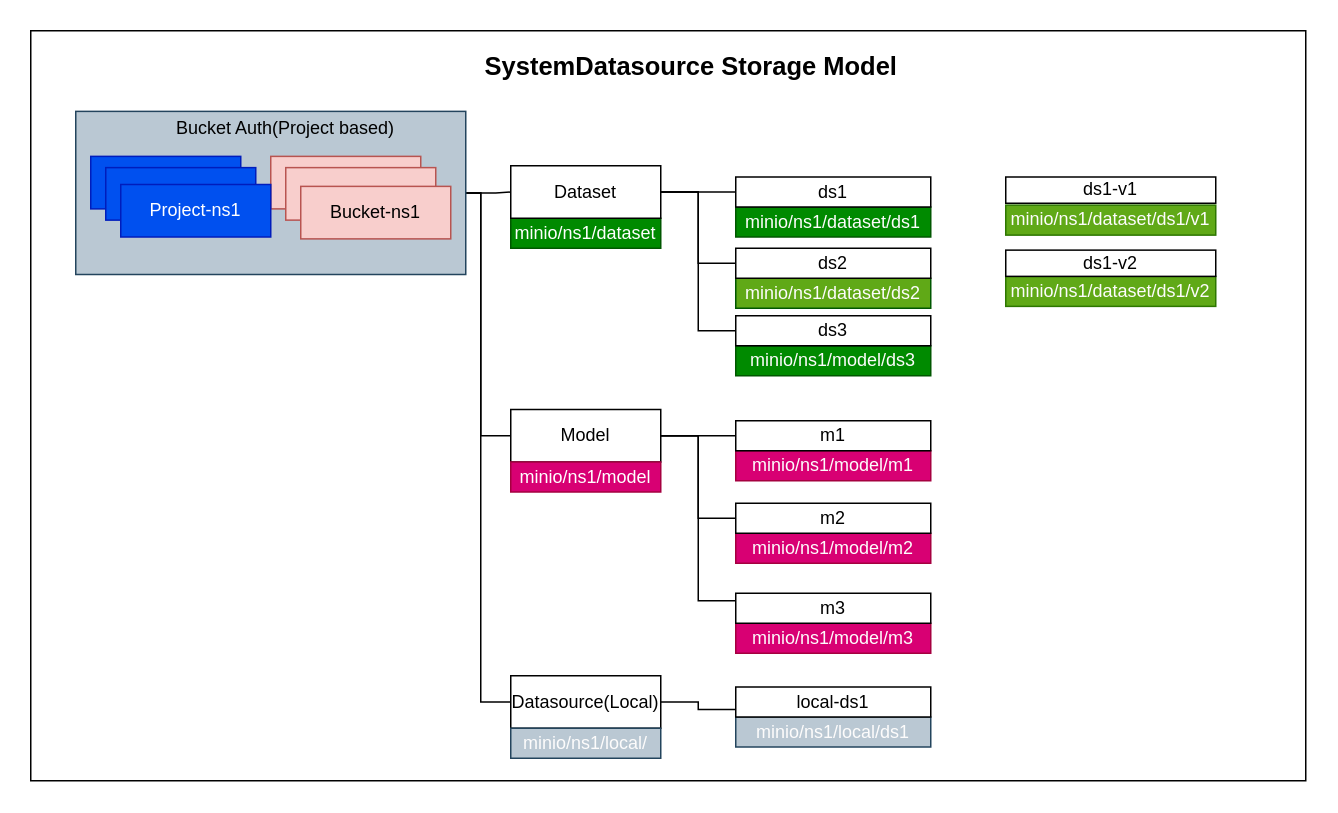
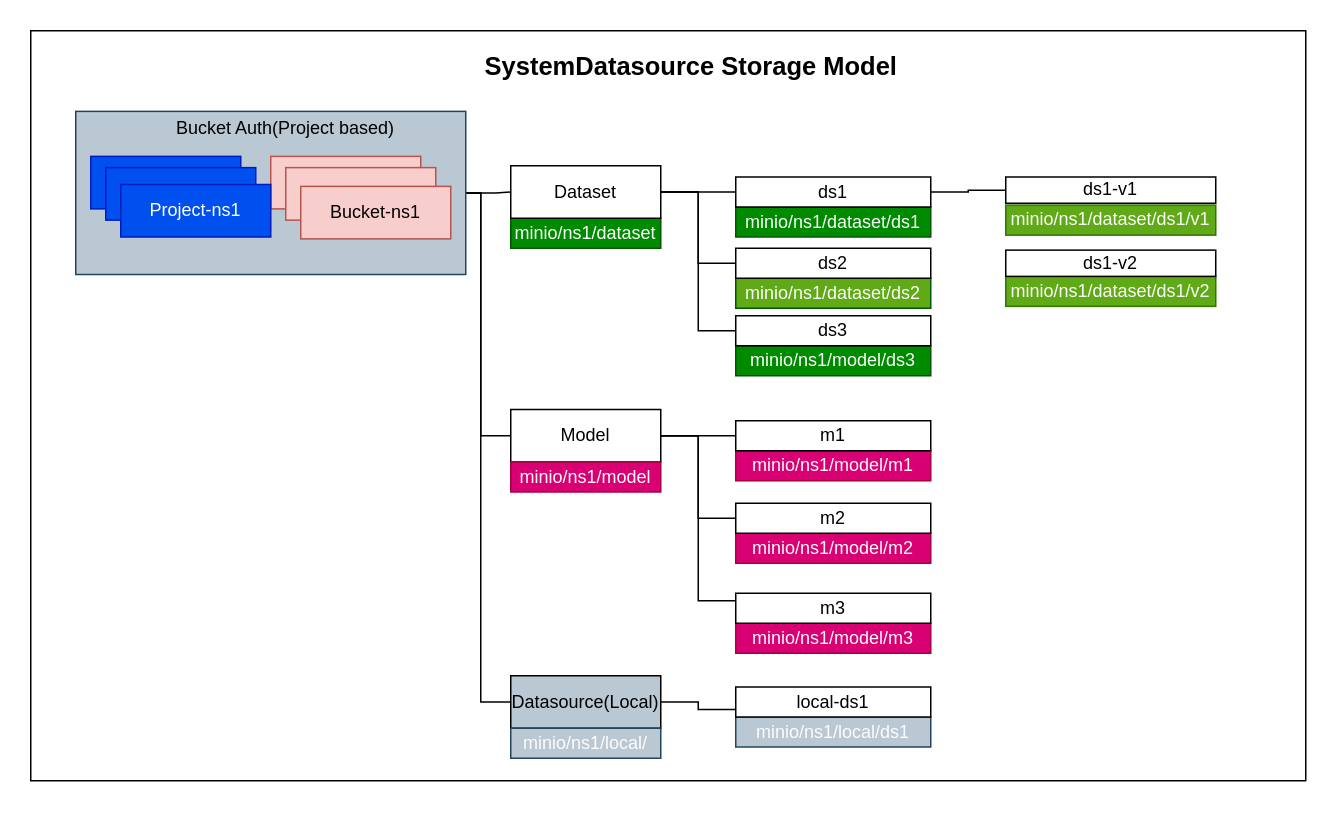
edge "ds1-v1" -- "ds1": added
node "Datasource(Local)": fillcolor #ffffff -> #bac8d3
